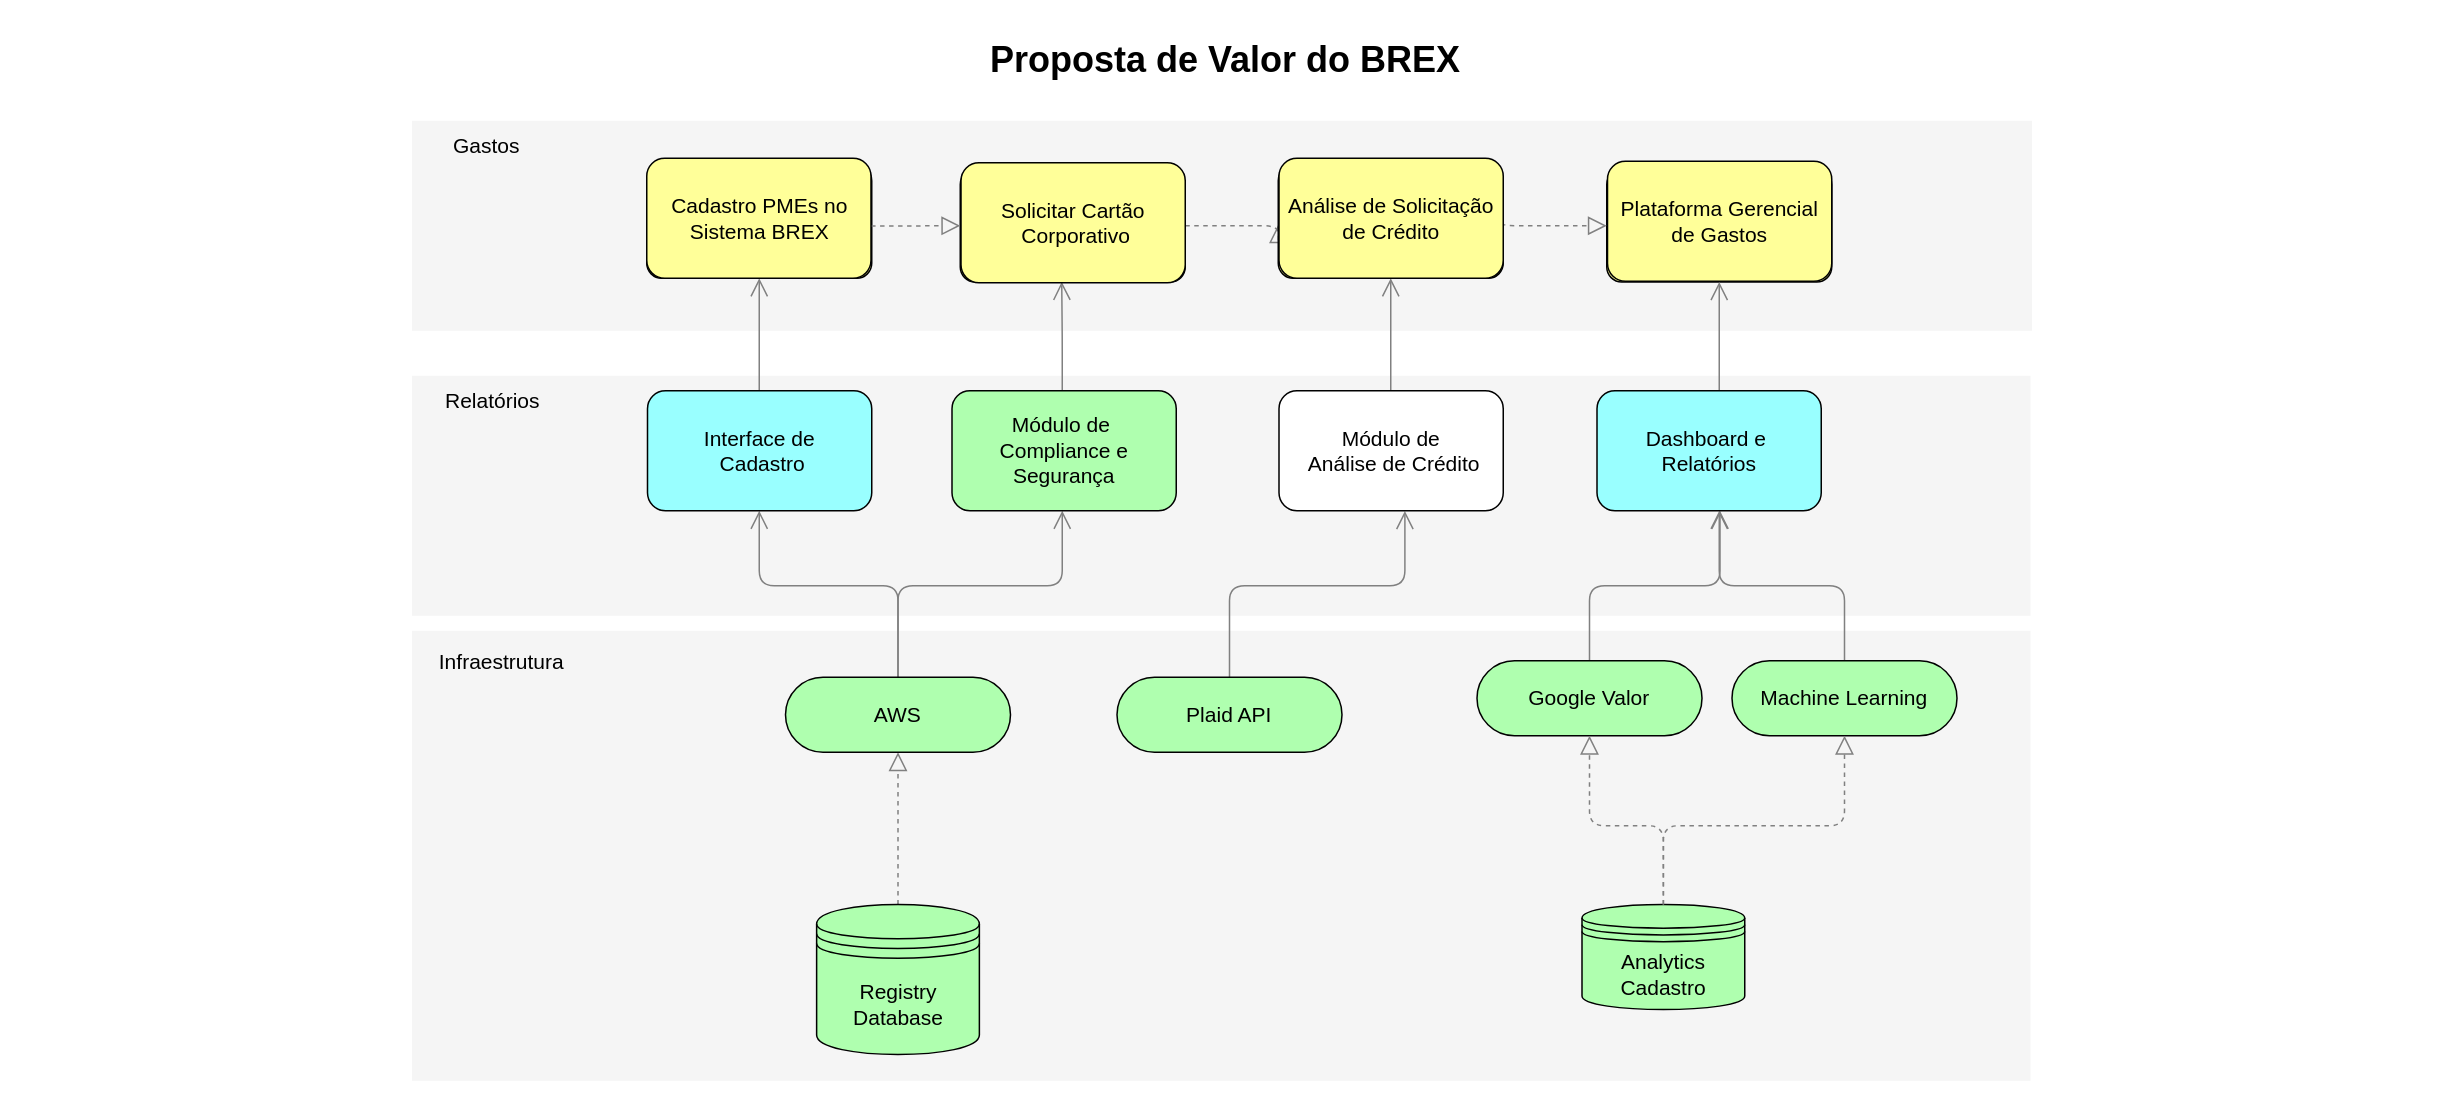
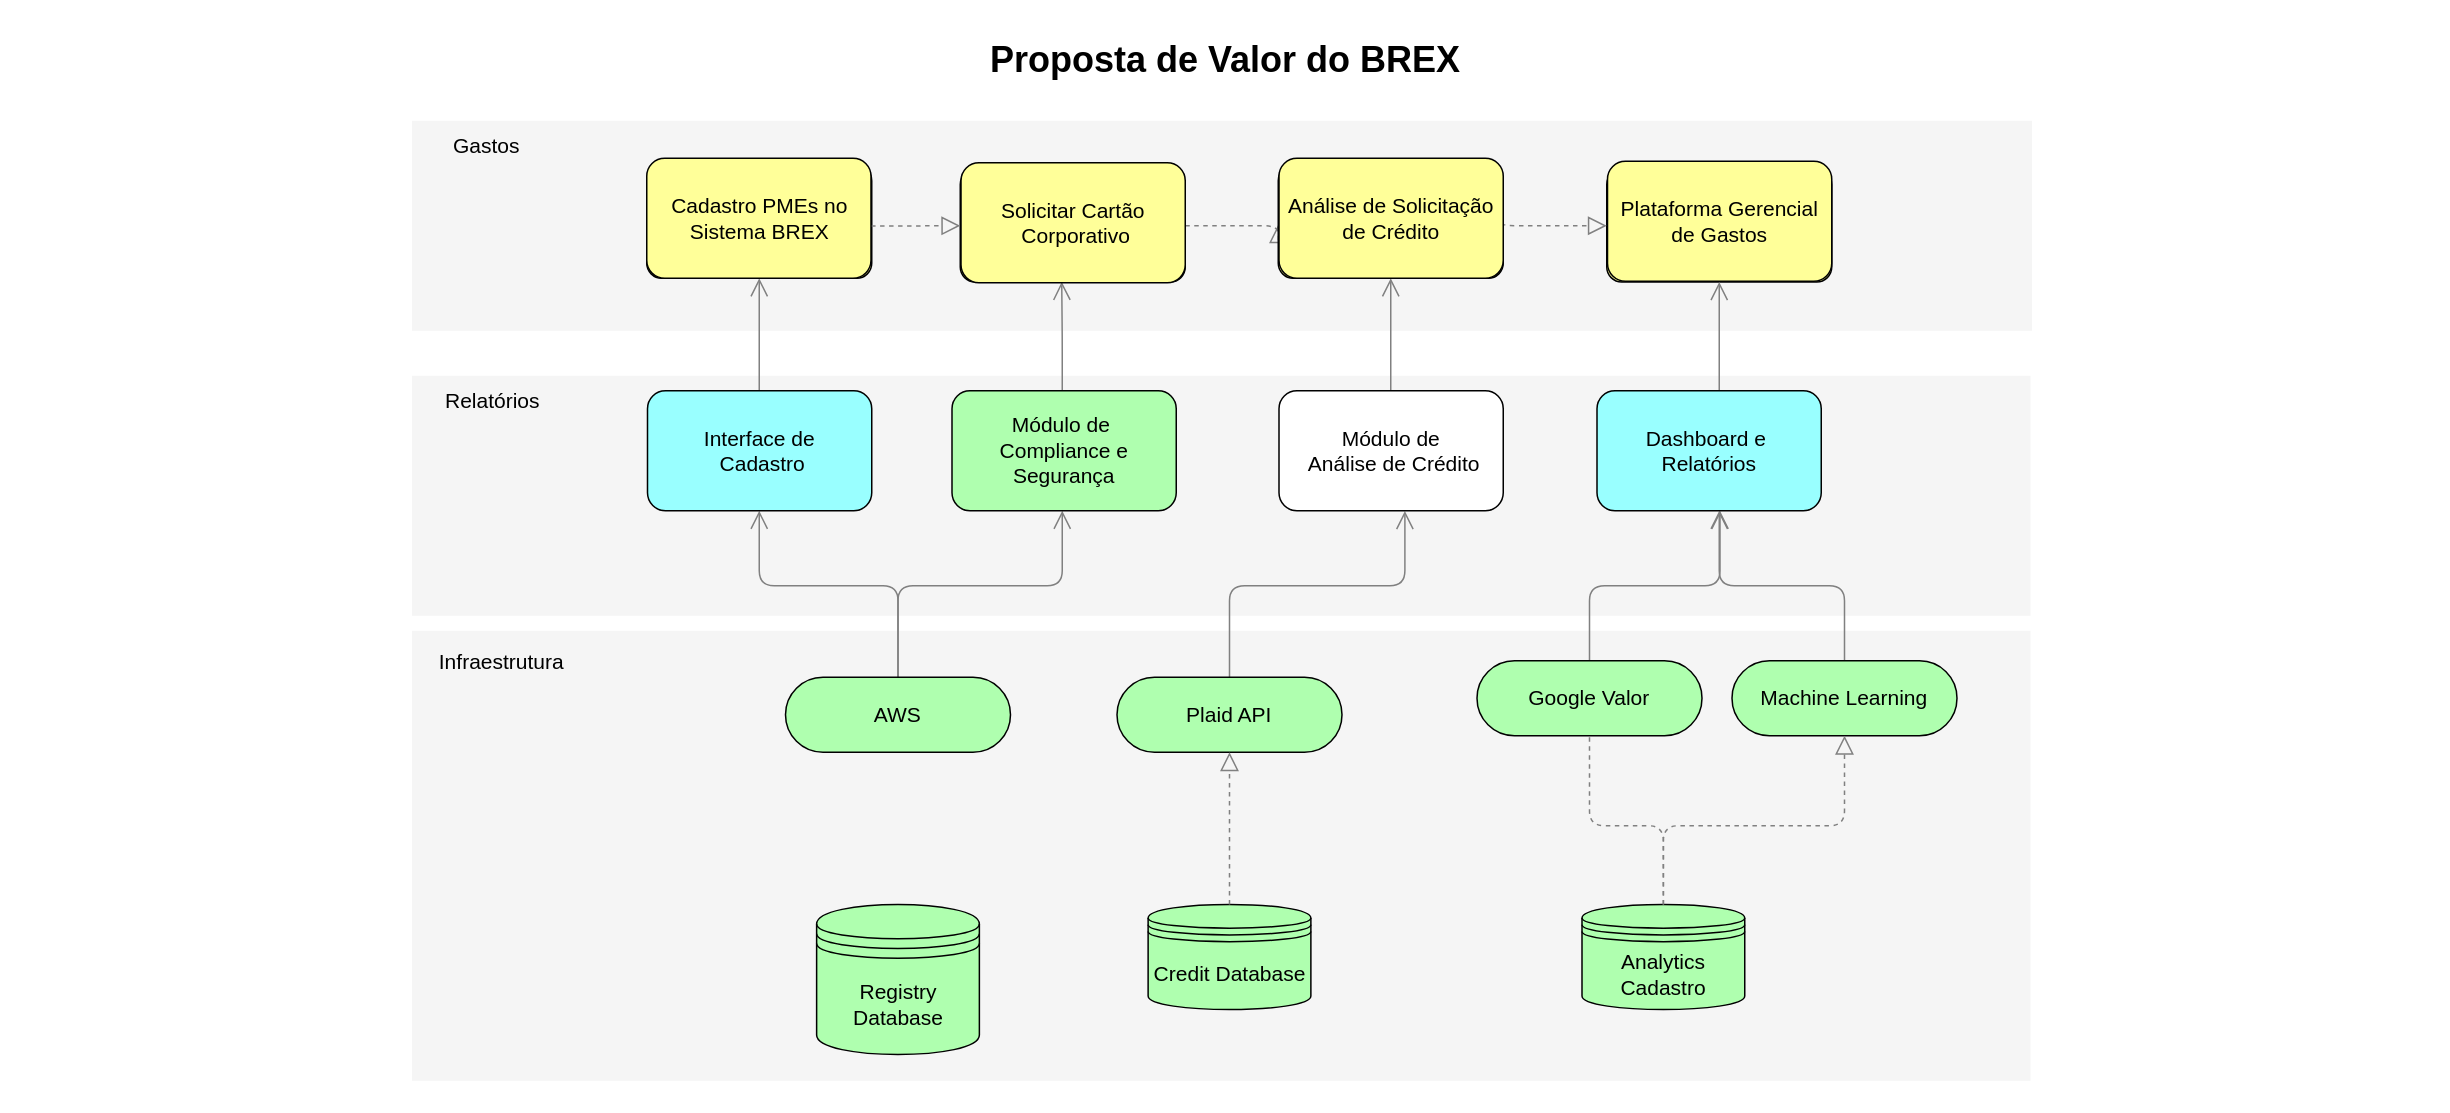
edge "Analytics Cadastro" -> "Google Valor": arrowhead block -> none
edge "Registry Database" -> "AWS": removed
edge "Credit Database" -> "Plaid API": added
node "Credit Database": added
